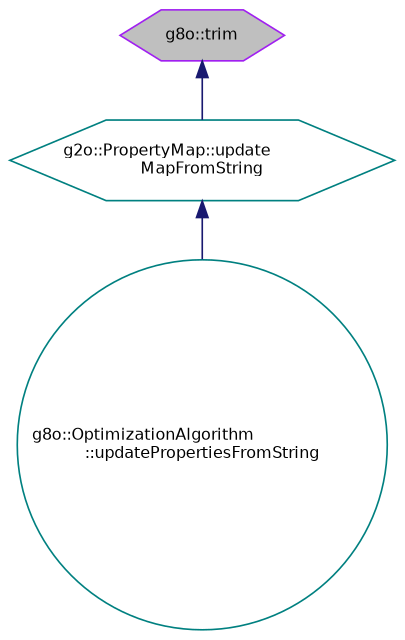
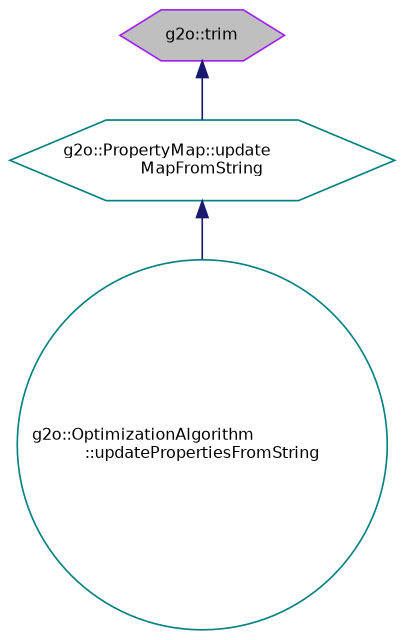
node "g8o::trim": label "g8o::trim" -> "g2o::trim"
node "g8o::OptimizationAlgorithm ::updatePropertiesFromString": label "g8o::OptimizationAlgorithm ::updatePropertiesFromString" -> "g2o::OptimizationAlgorithm ::updatePropertiesFromString"
